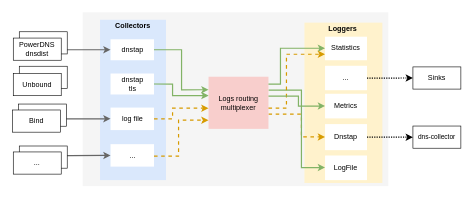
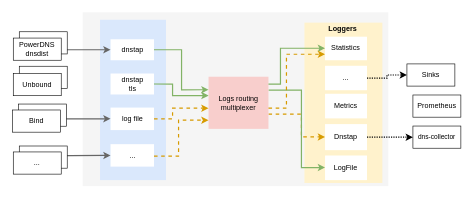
node "Collectors": removed
node "Sinks": moved (437, 78) -> (431, 75)
edge "Logs routing multiplexer" -> "Metrics": removed
node "Prometheus": added
